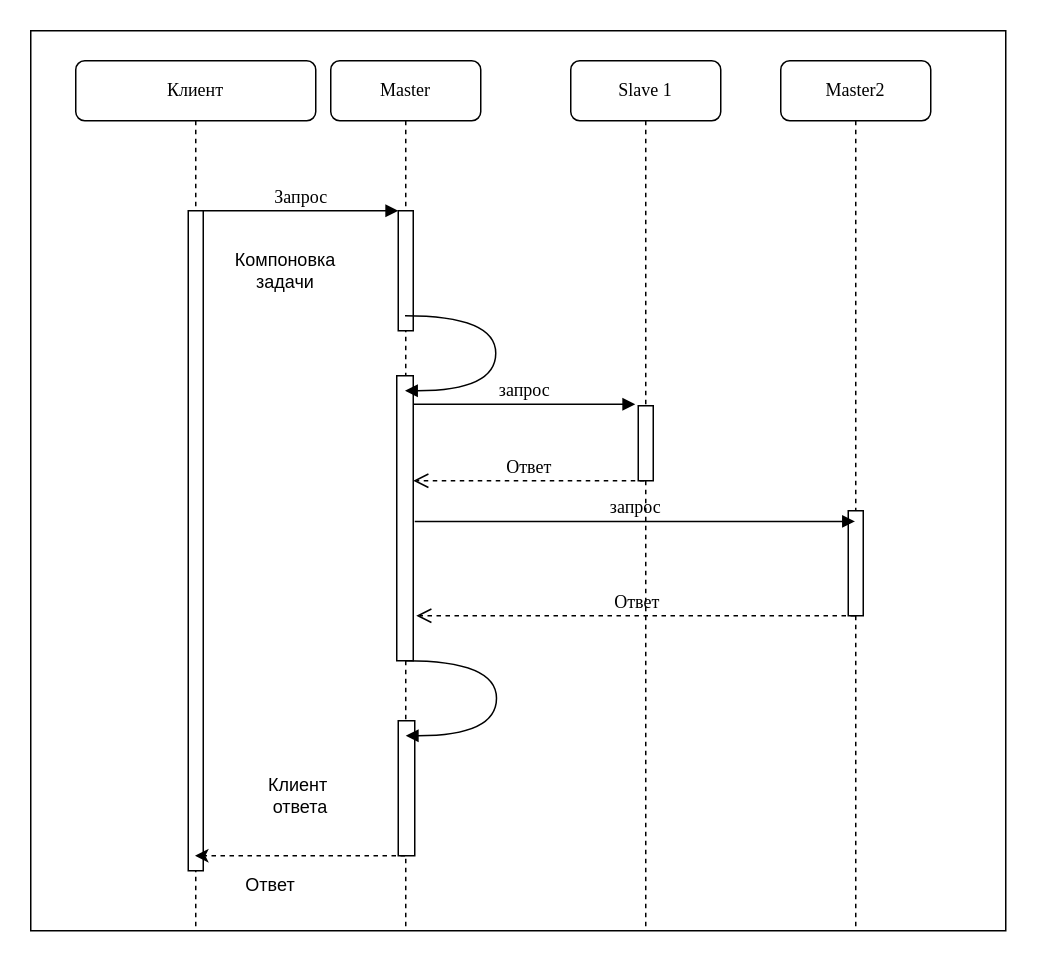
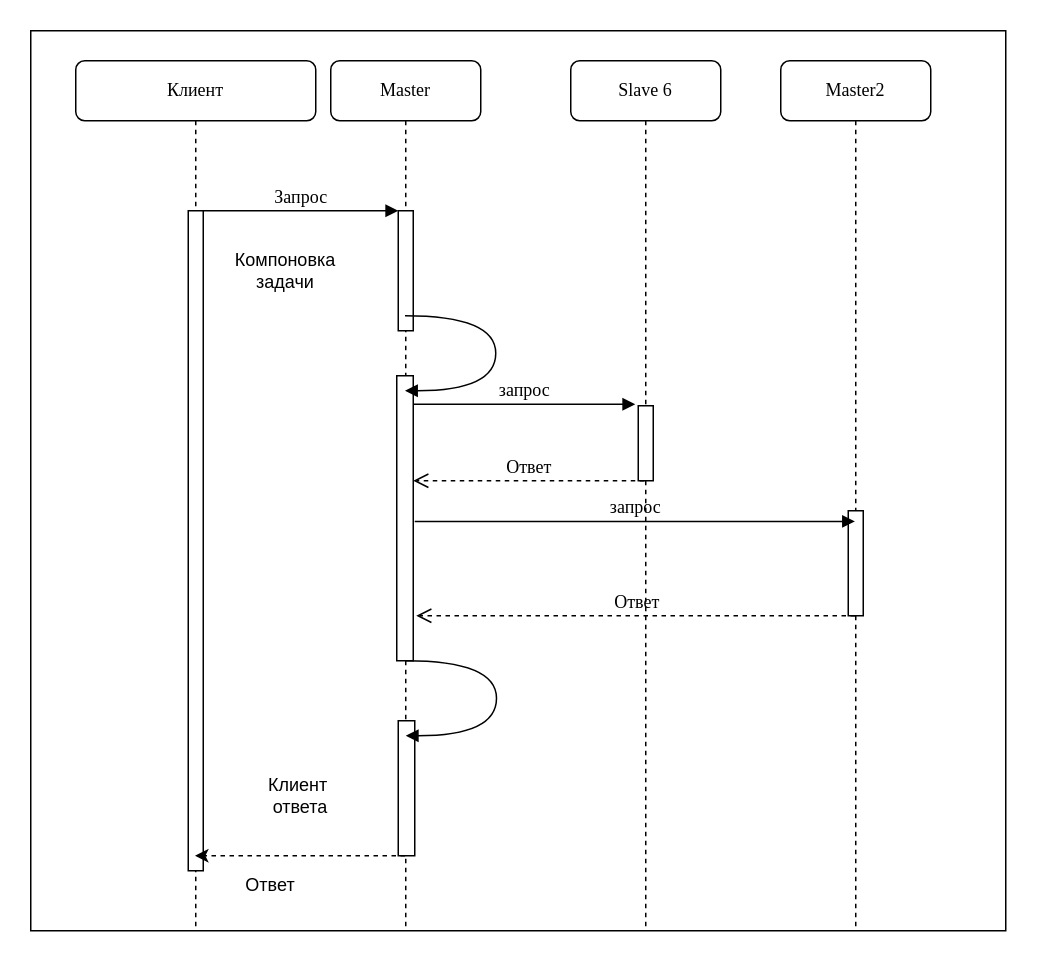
node "Slave 1": label "Slave 1" -> "Slave 6"
